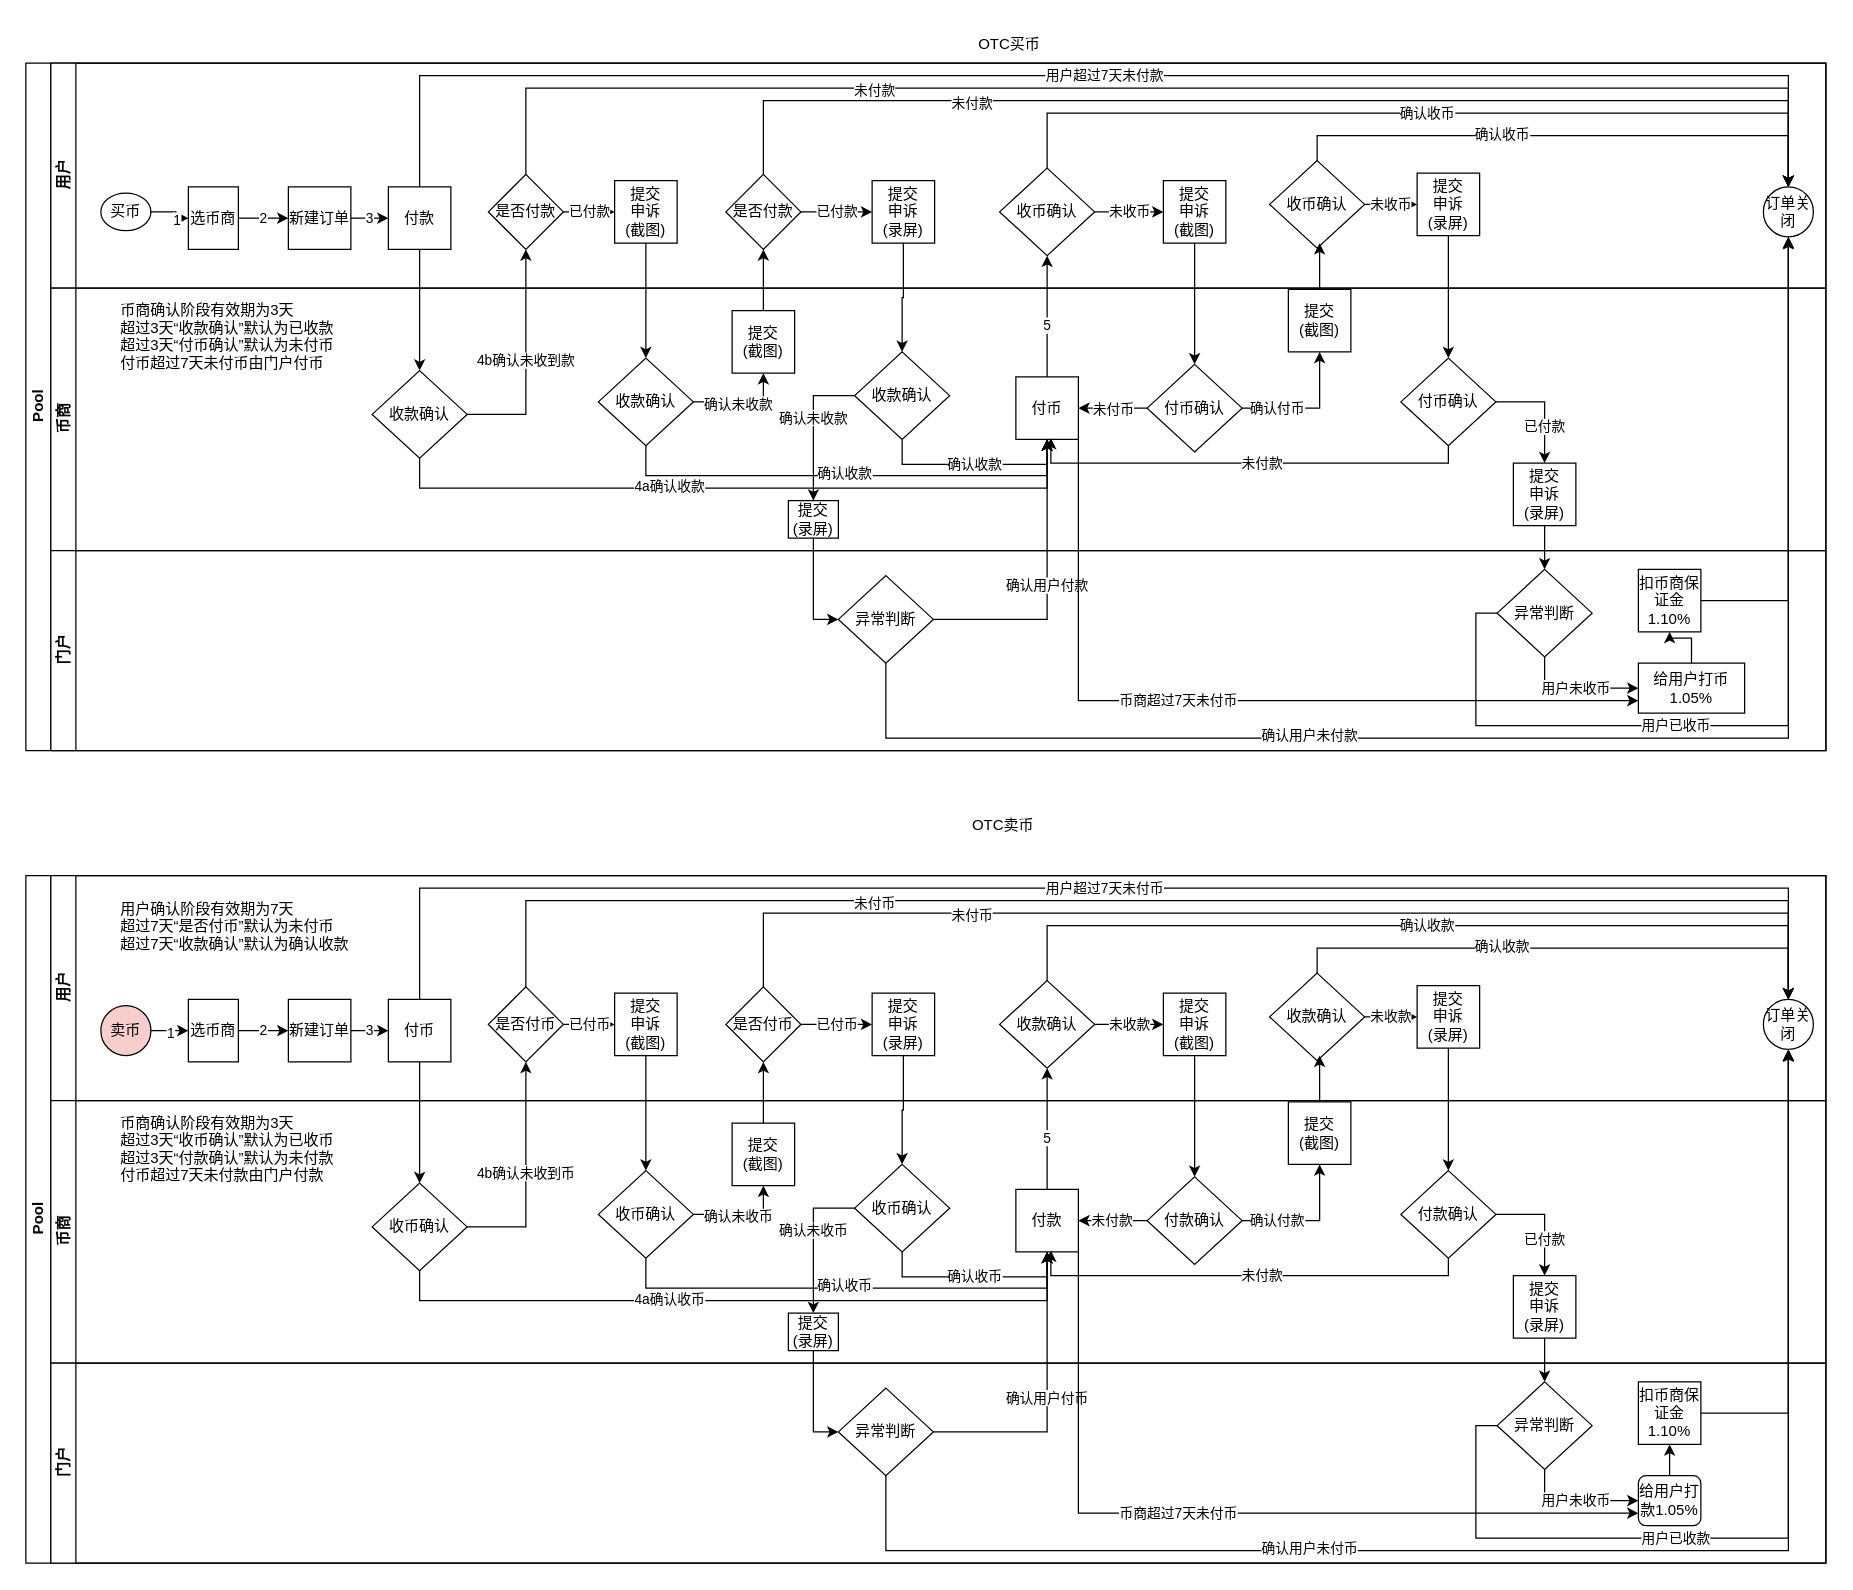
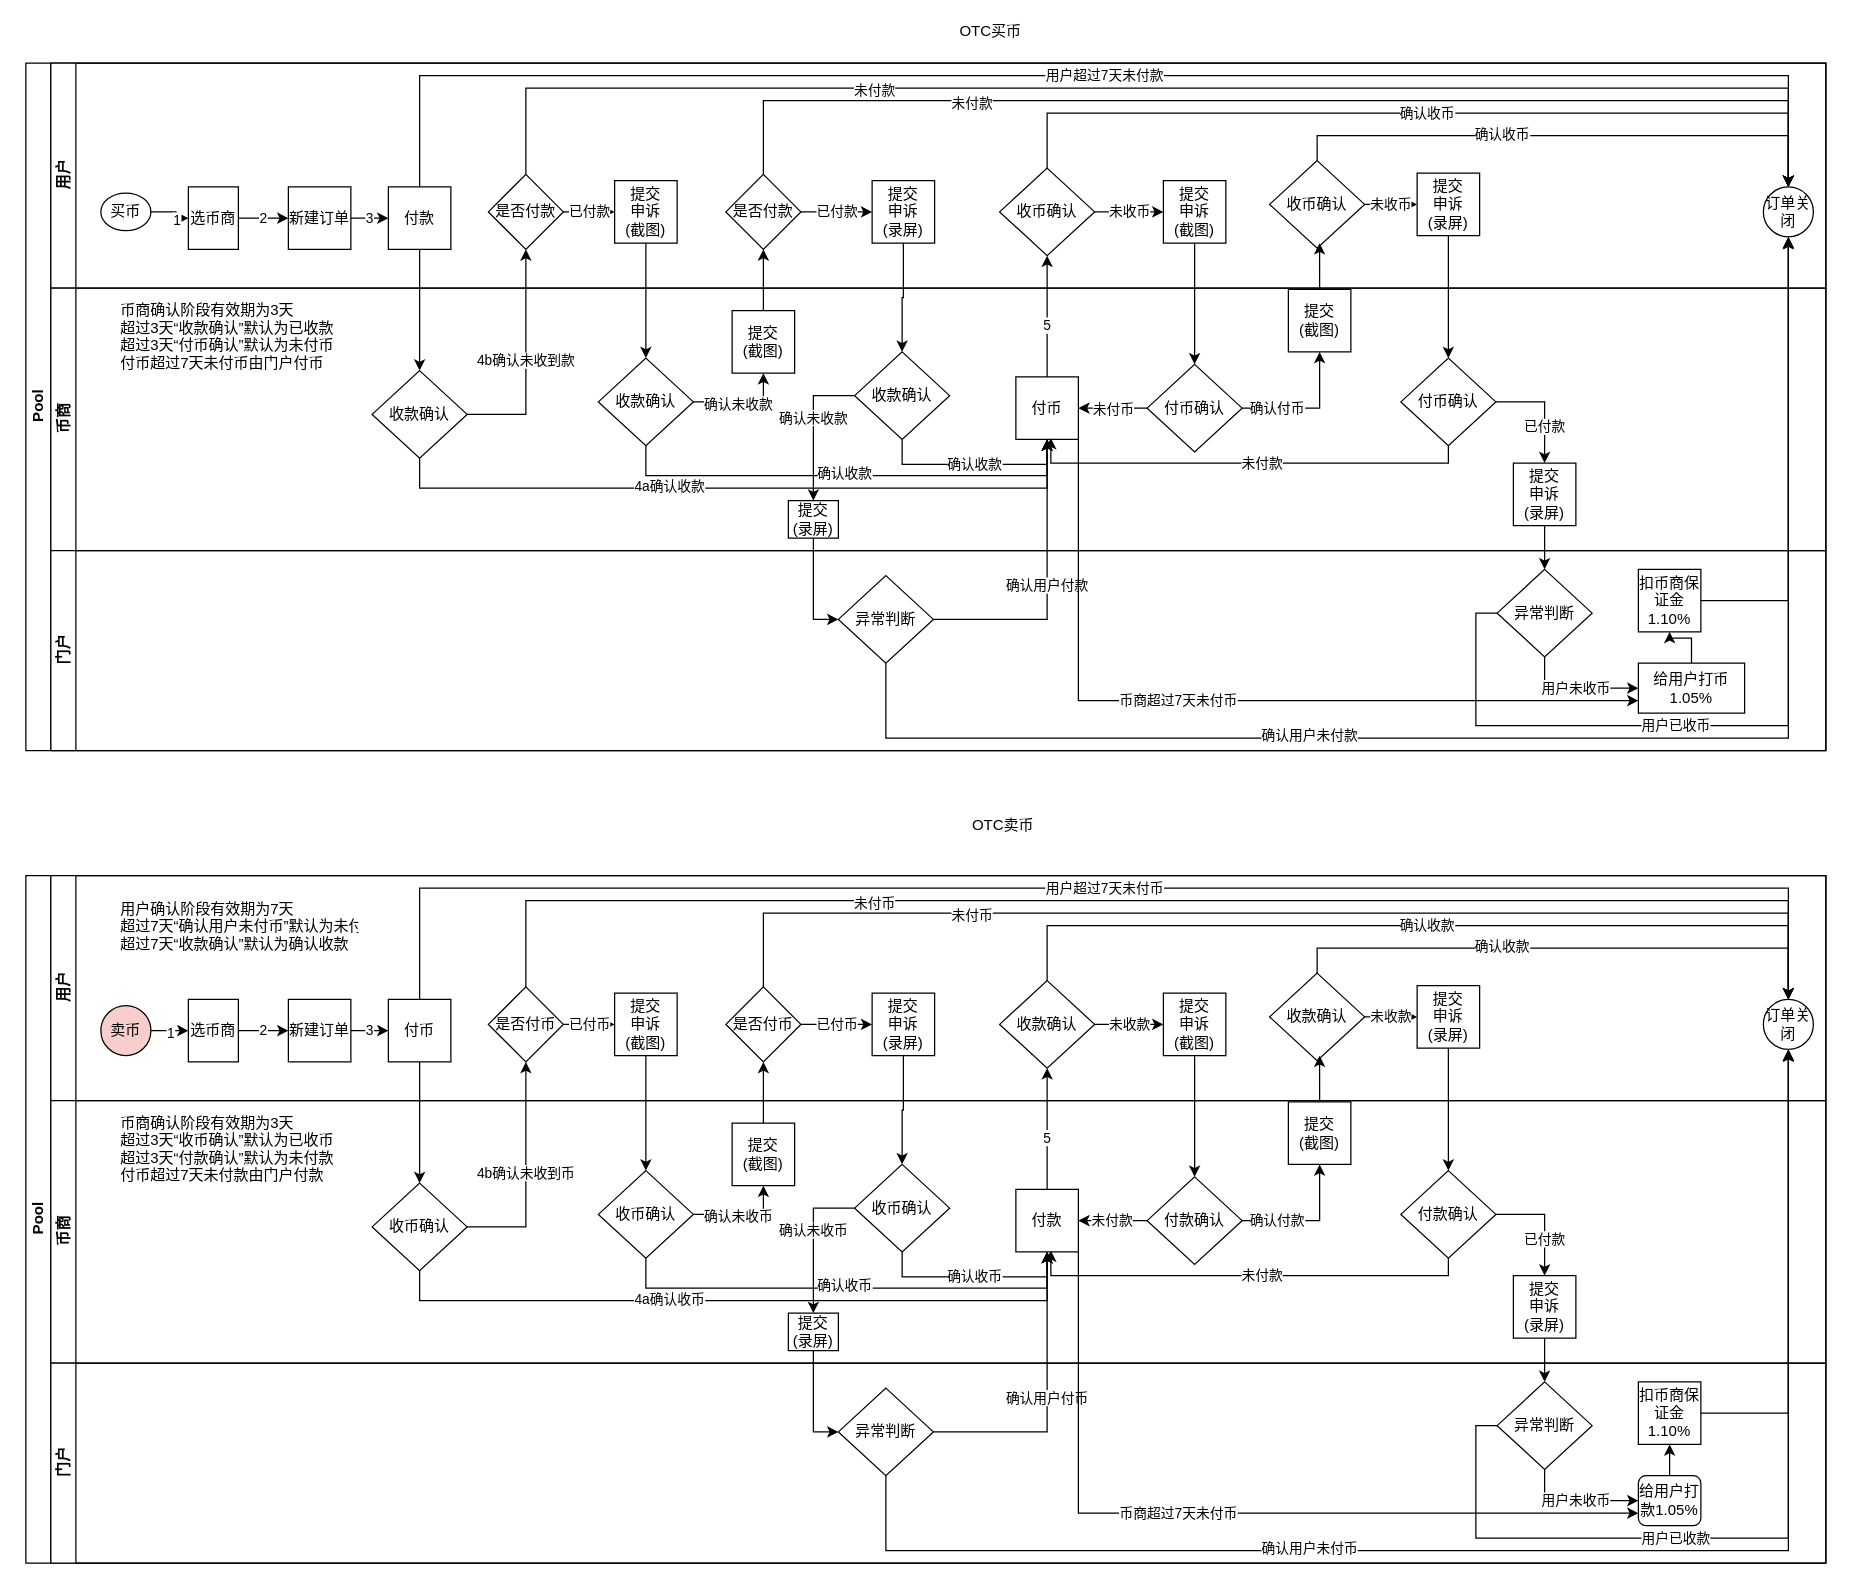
node "OTC买币": moved (1009, 44) -> (991, 32)
node "用户确认阶段有效期为7天 超过7天“是否付币”默认为未付币 超过7天“收款确认”默认为确认收款": label "用户确认阶段有效期为7天 超过7天“是否付币”默认为未付币 超过7天“收款确认”默认为确认收款" -> "用户确认阶段有效期为7天 超过7天“确认用户未付币”默认为未付币 超过7天“收款确认”默认为确认收款"
